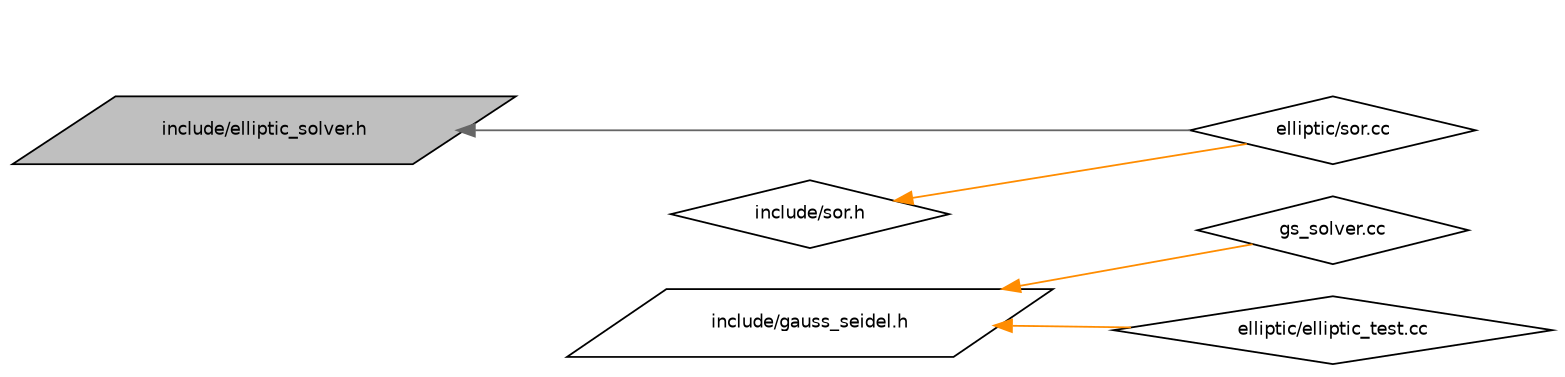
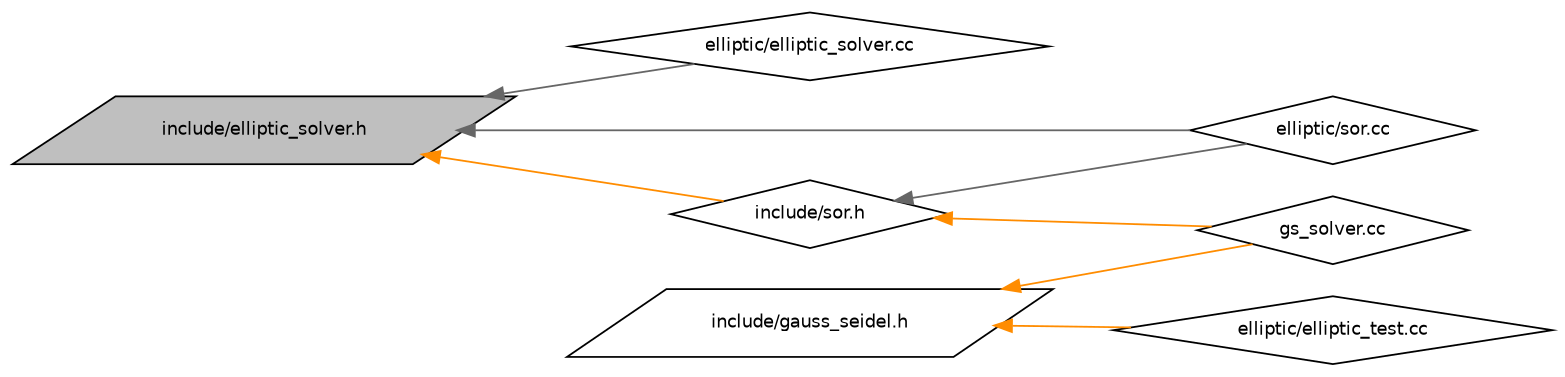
node "elliptic/elliptic_solver.cc": added
edge "elliptic/sor.cc" -> "include/sor.h": color darkorange -> gray40
edge "include/sor.h" -> "include/elliptic_solver.h": added
edge "gs_solver.cc" -> "include/sor.h": added
